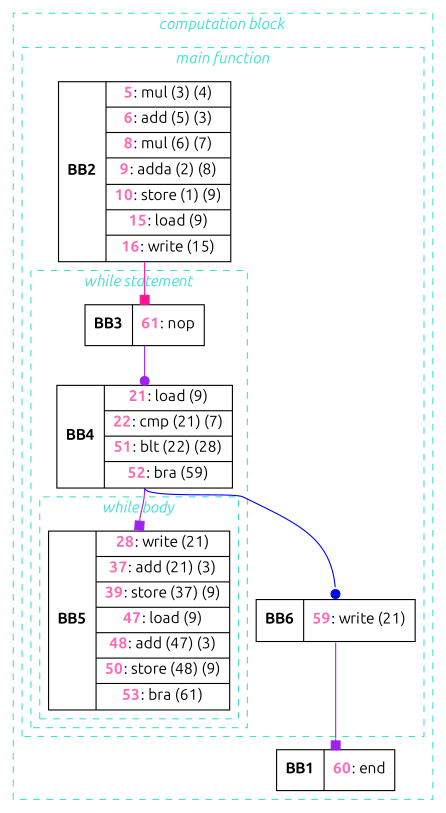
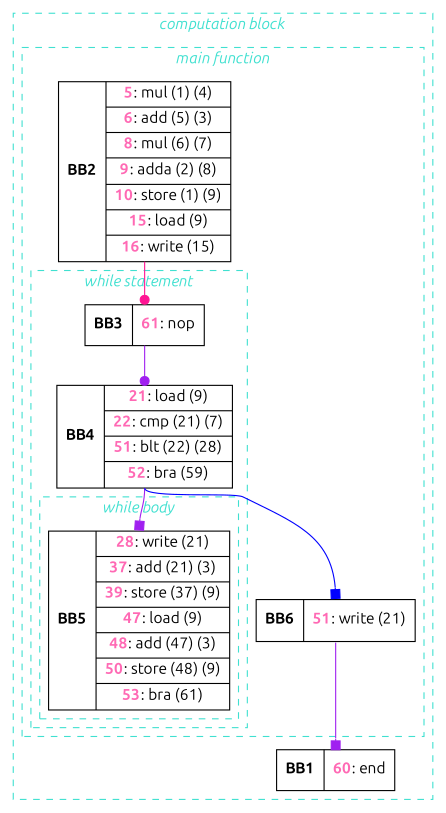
node "BB2": text ": mul (3) (4)" -> ": mul (1) (4)"
edge "BB2" -> "BB3": arrowhead box -> dot
edge "BB4" -> "BB6": arrowhead dot -> box
node "BB6": text "59" -> "51"
